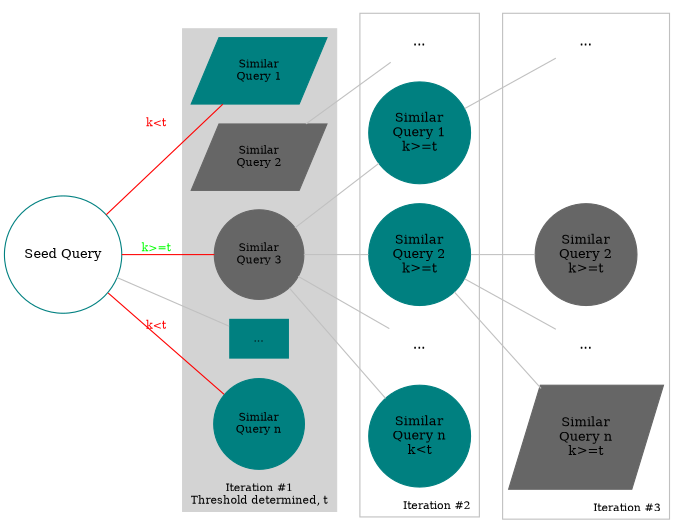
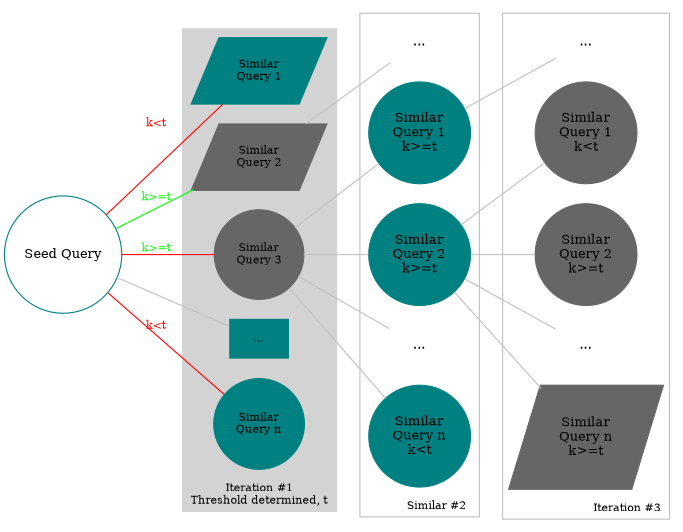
node "Similar Query 1 k<t": added
edge "Similar Query 2" -- "Seed Query": added, label "k>=t"
cluster "Iteration #2": label "Iteration #2" -> "Similar #2"
